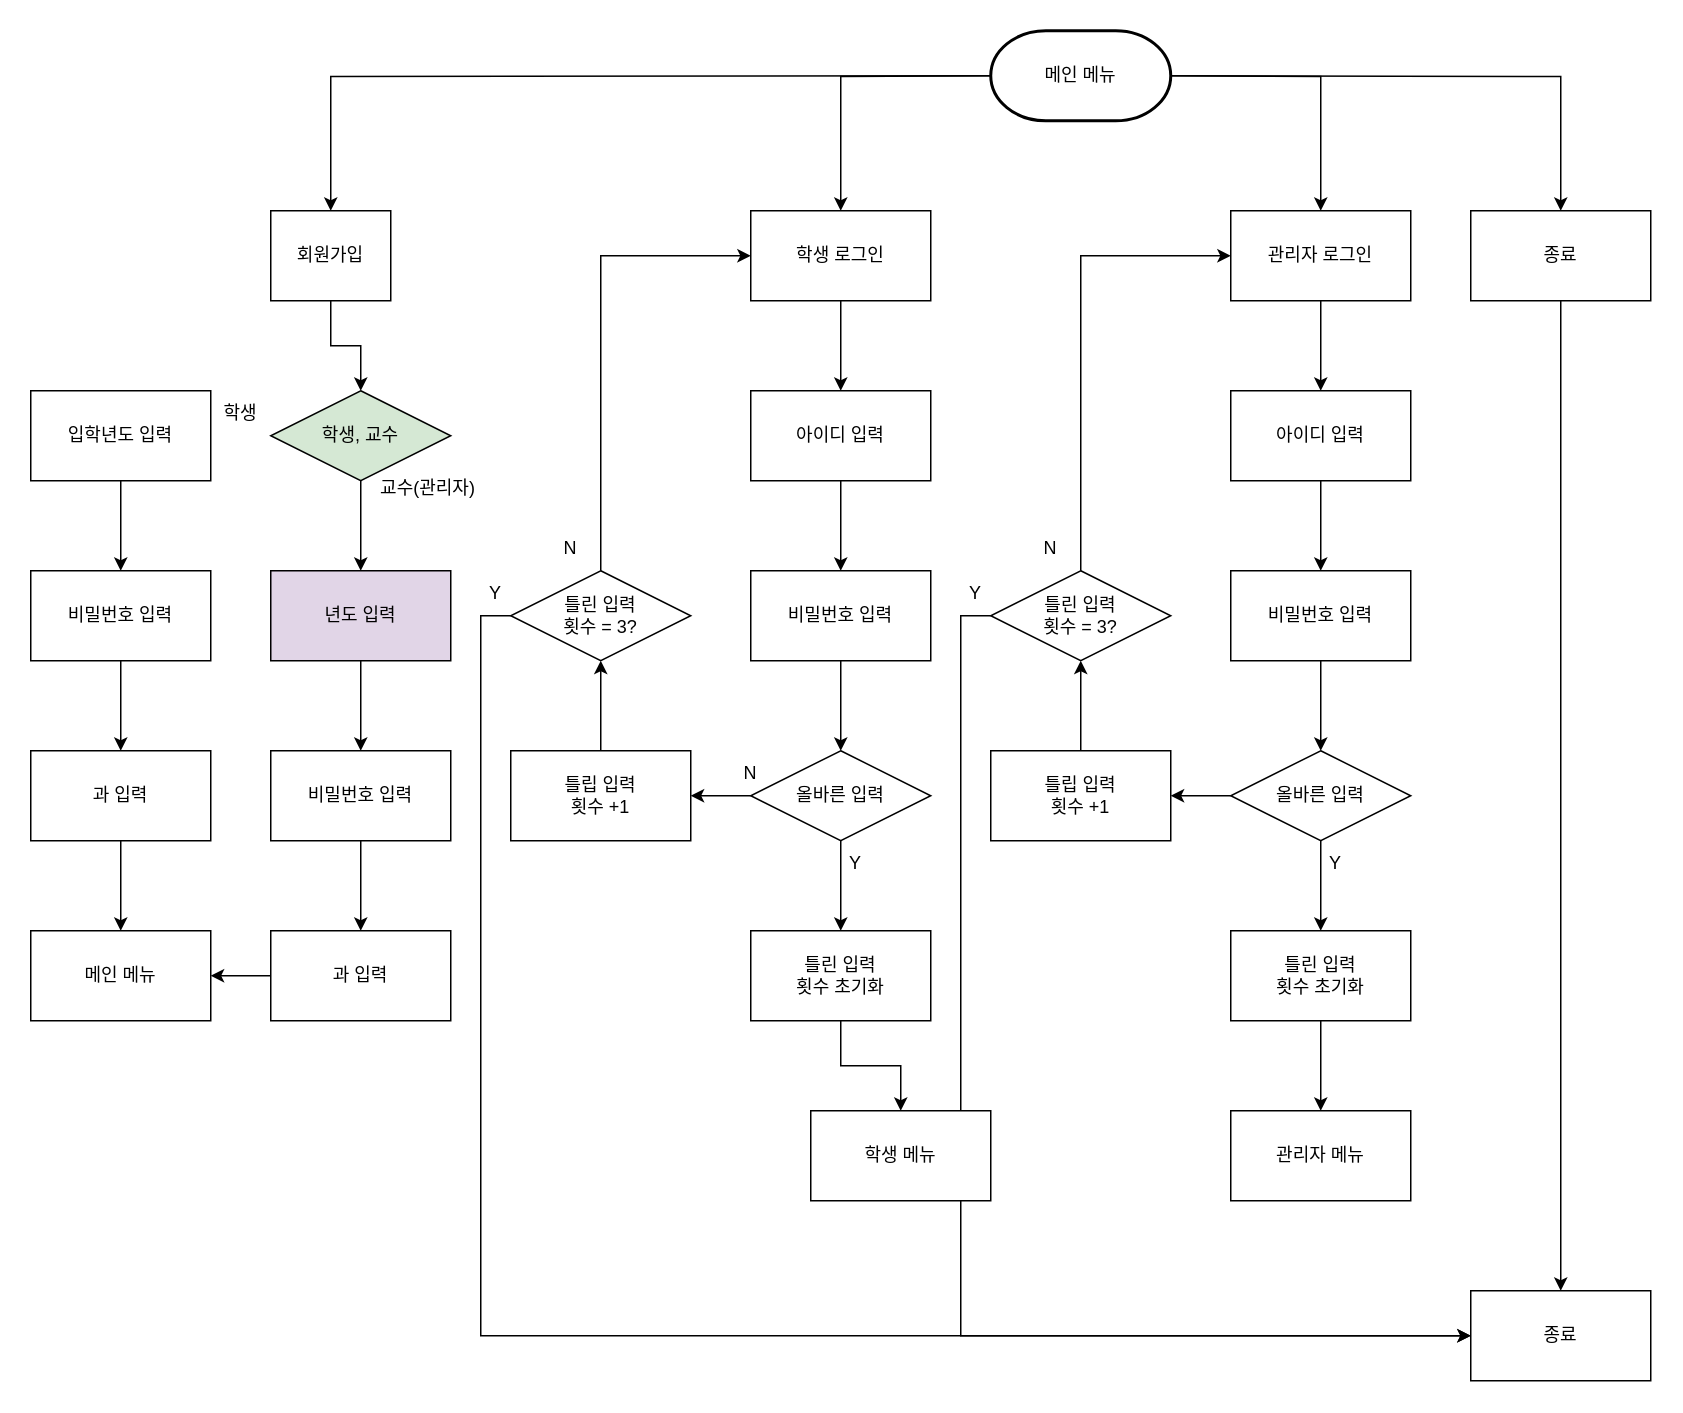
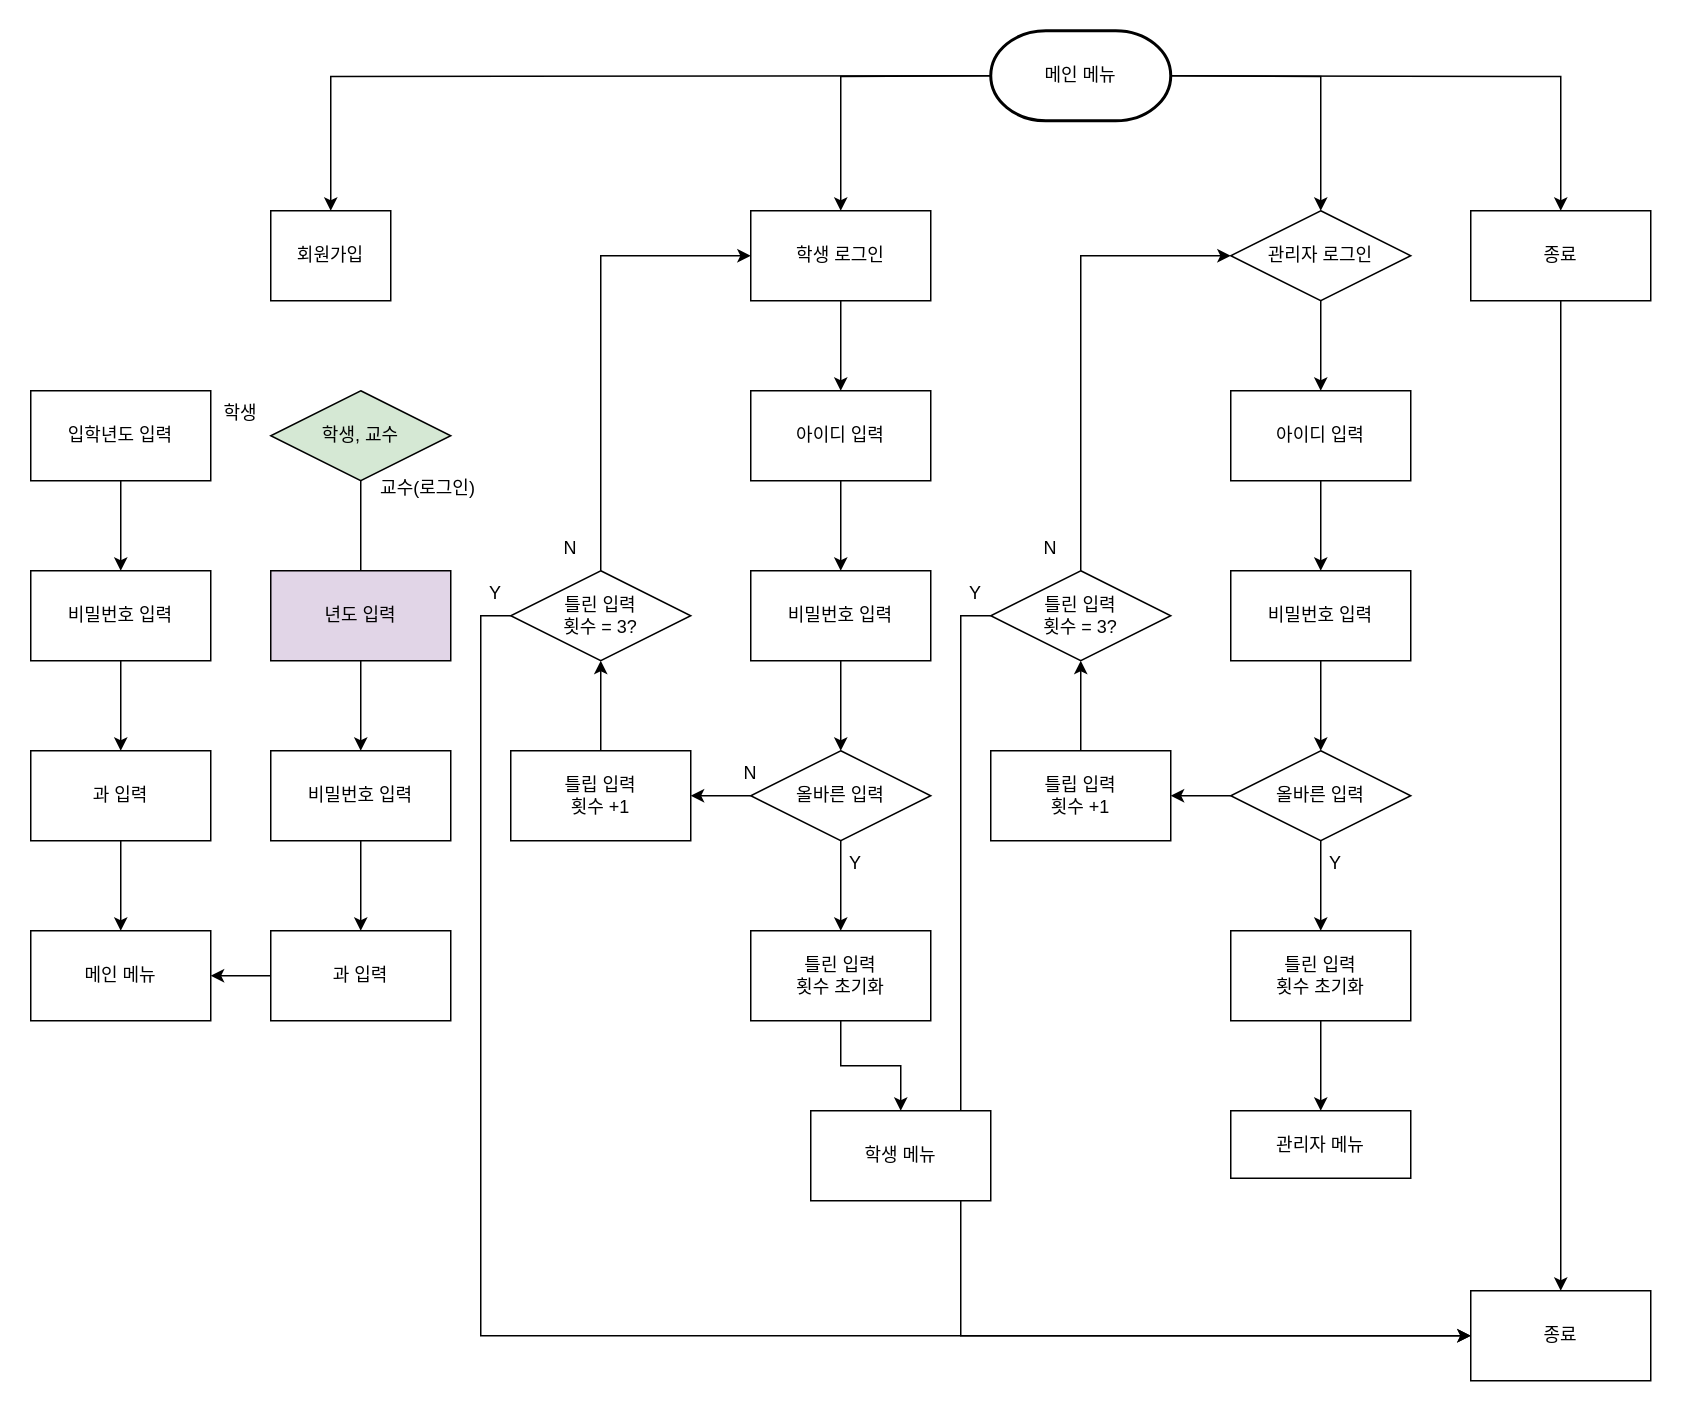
node "관리자 로그인": shape rectangle -> diamond
edge "회원가입" -> "학생, 교수": removed
node "교수(관리자)": label "교수(관리자)" -> "교수(로그인)"
edge "학생, 교수" -> "년도 입력": arrowhead classic -> none
node "관리자 메뉴": size 180x90 -> 180x68
